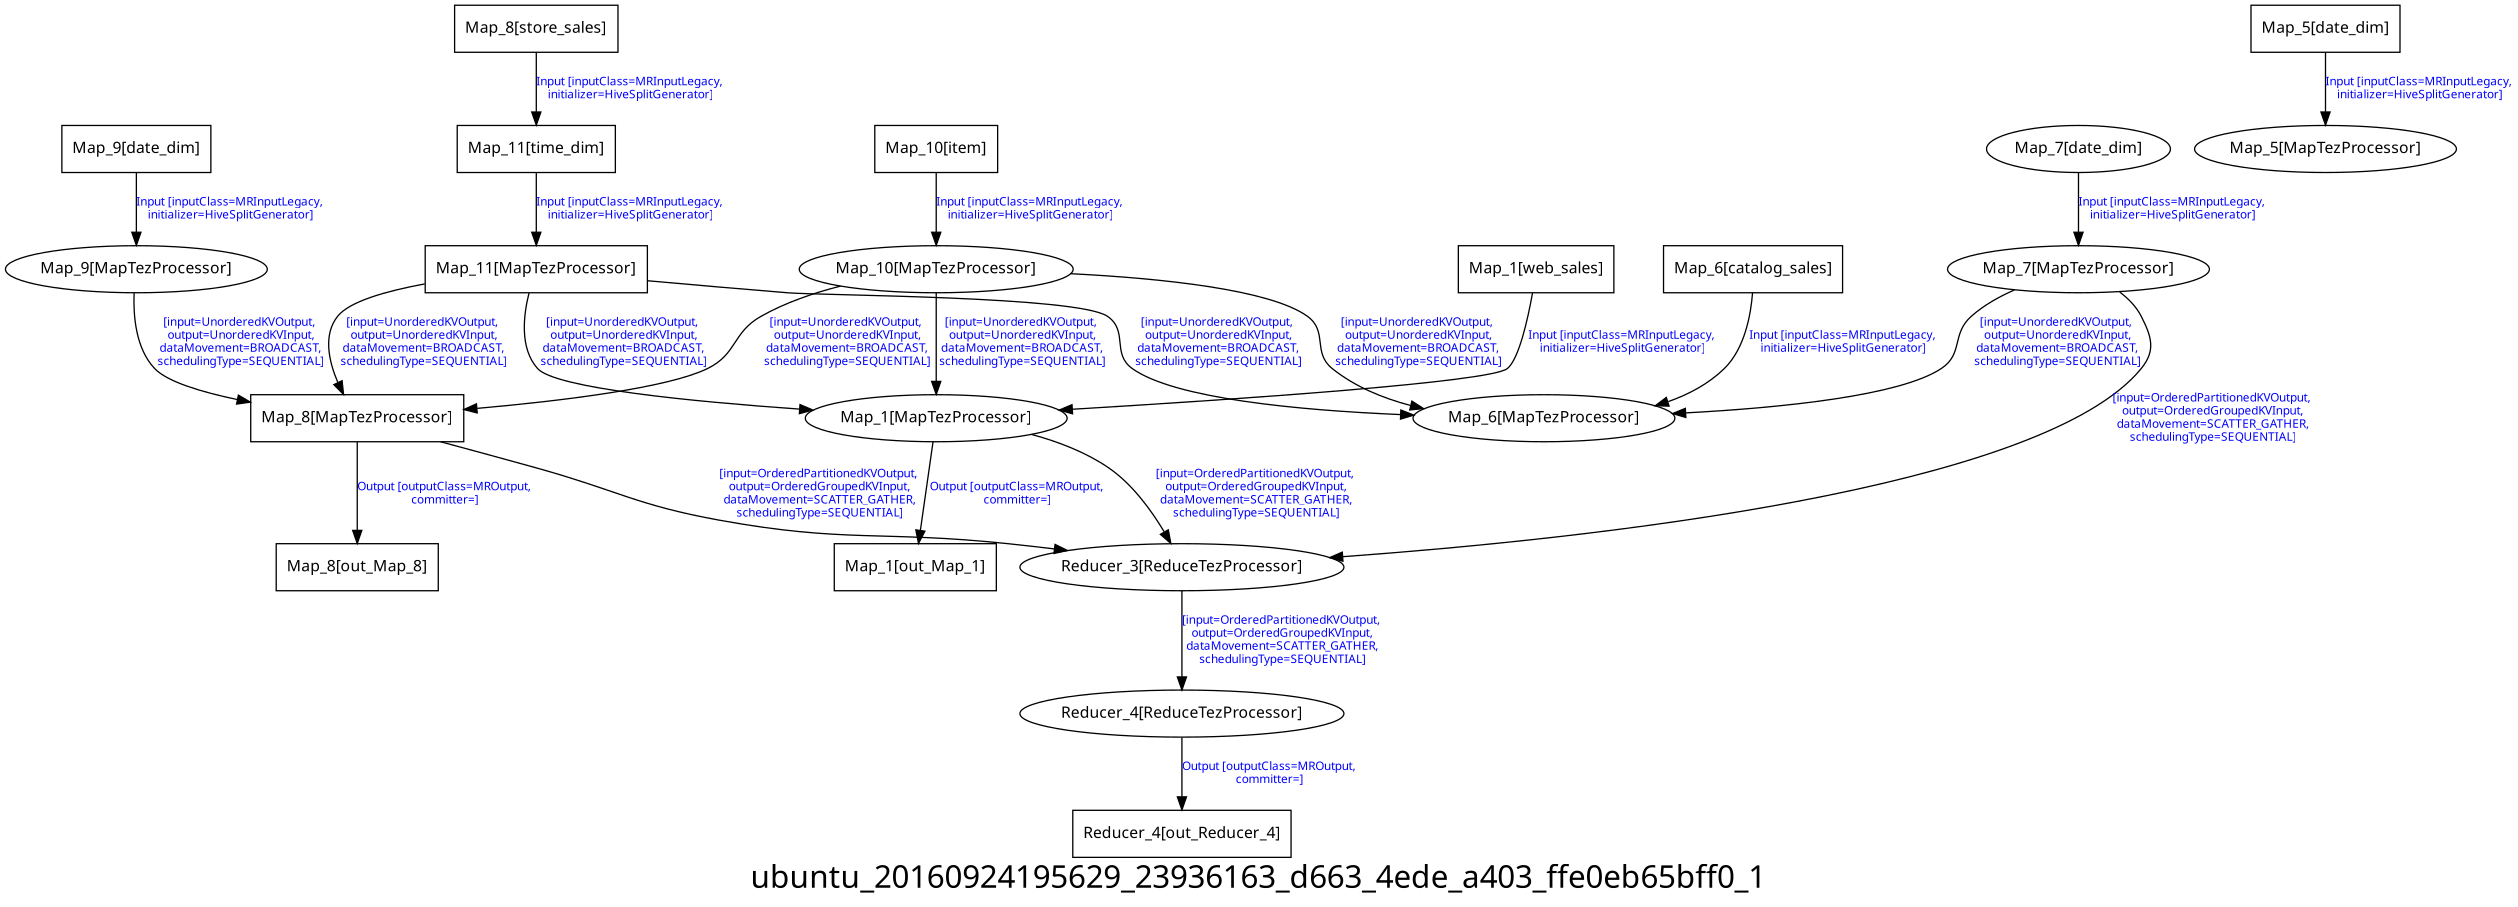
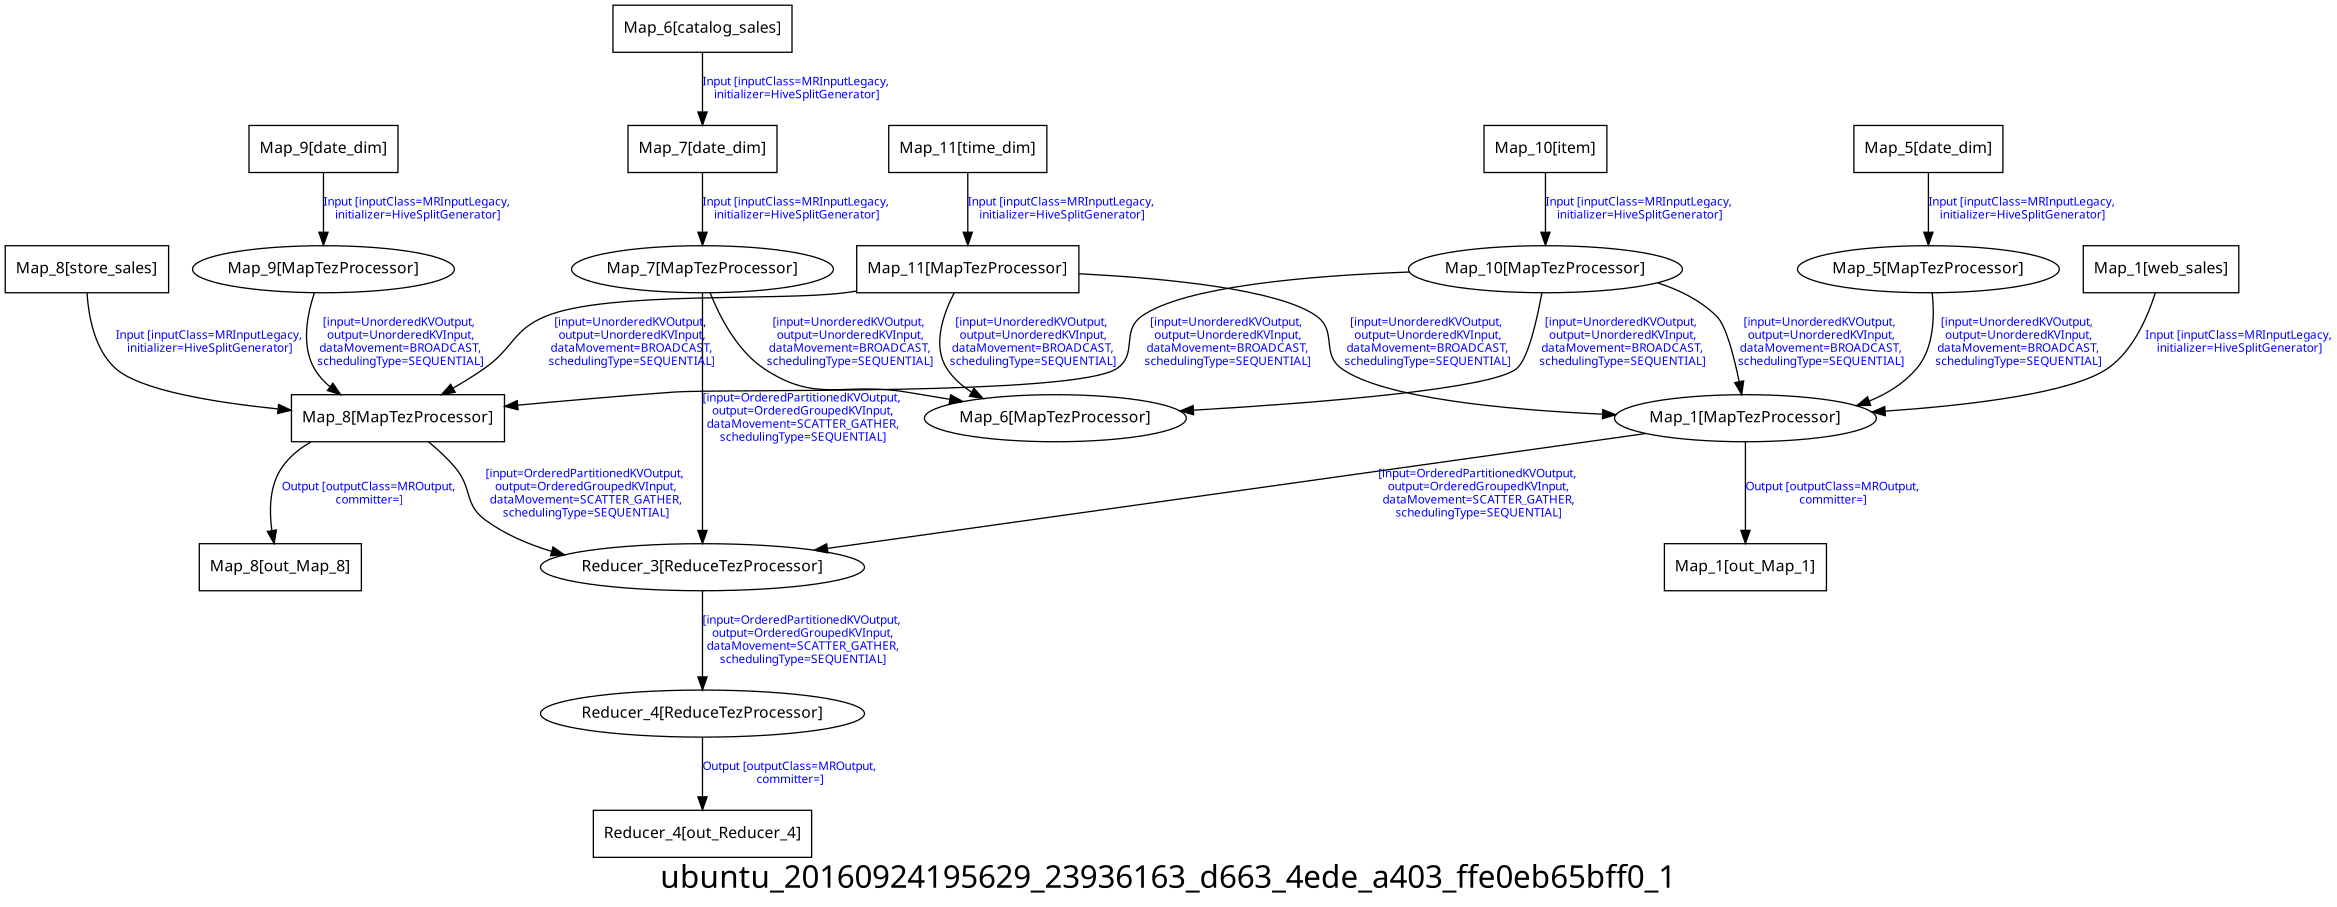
edge "Map_8[store_sales]" -> "Map_11[time_dim]": now "Map_8[store_sales]" -> "Map_8[MapTezProcessor]"
node "Map_7[date_dim]": shape ellipse -> box
edge "Map_5[MapTezProcessor]" -> "Map_1[MapTezProcessor]": added, label "[input=UnorderedKVOutput, output=UnorderedKVInput, dataMovement=BROADCAST, schedulingType=SEQUENTIAL]"
edge "Map_6[catalog_sales]" -> "Map_6[MapTezProcessor]": now "Map_6[catalog_sales]" -> "Map_7[date_dim]"
